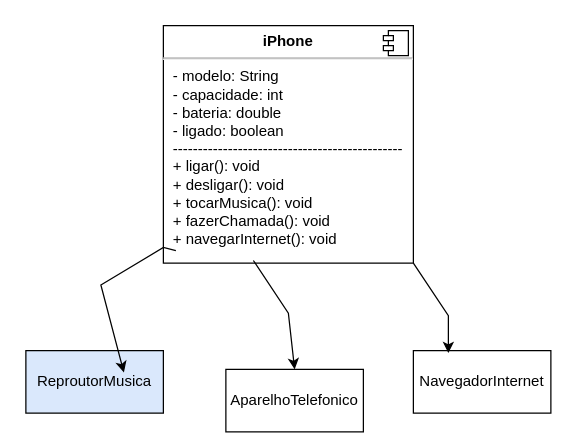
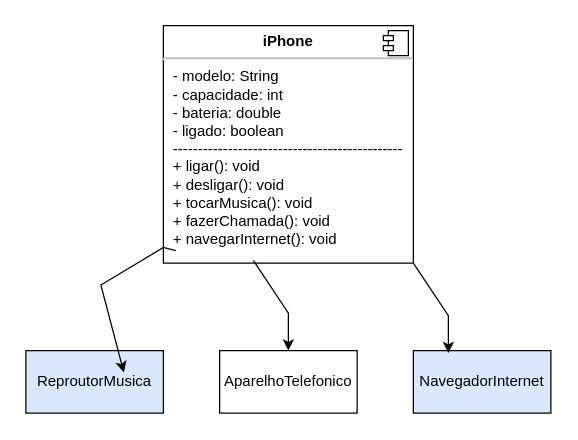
node "NavegadorInternet": fillcolor #ffffff -> #dae8fc
node "AparelhoTelefonico": moved (294, 401) -> (288, 382)
